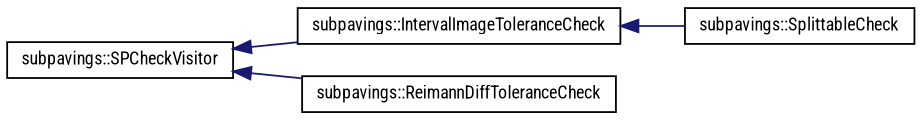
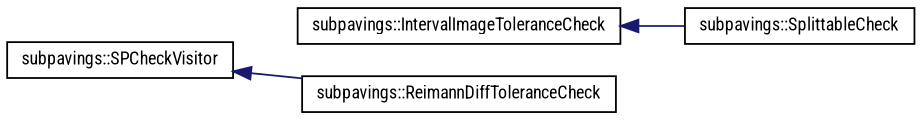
edge "subpavings::IntervalImageToleranceCheck" -> "subpavings::SPCheckVisitor": removed
